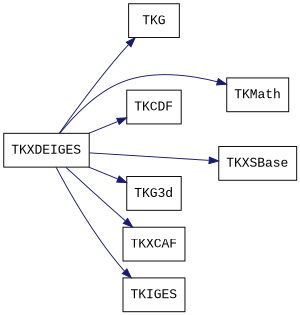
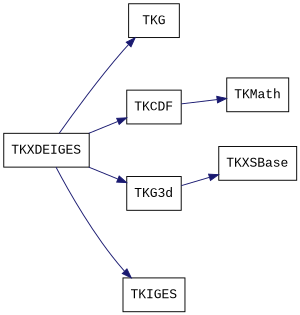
edge "TKXDEIGES" -> "TKMath": now "TKCDF" -> "TKMath"
edge "TKXDEIGES" -> "TKXSBase": now "TKG3d" -> "TKXSBase"
node "TKXCAF": removed
